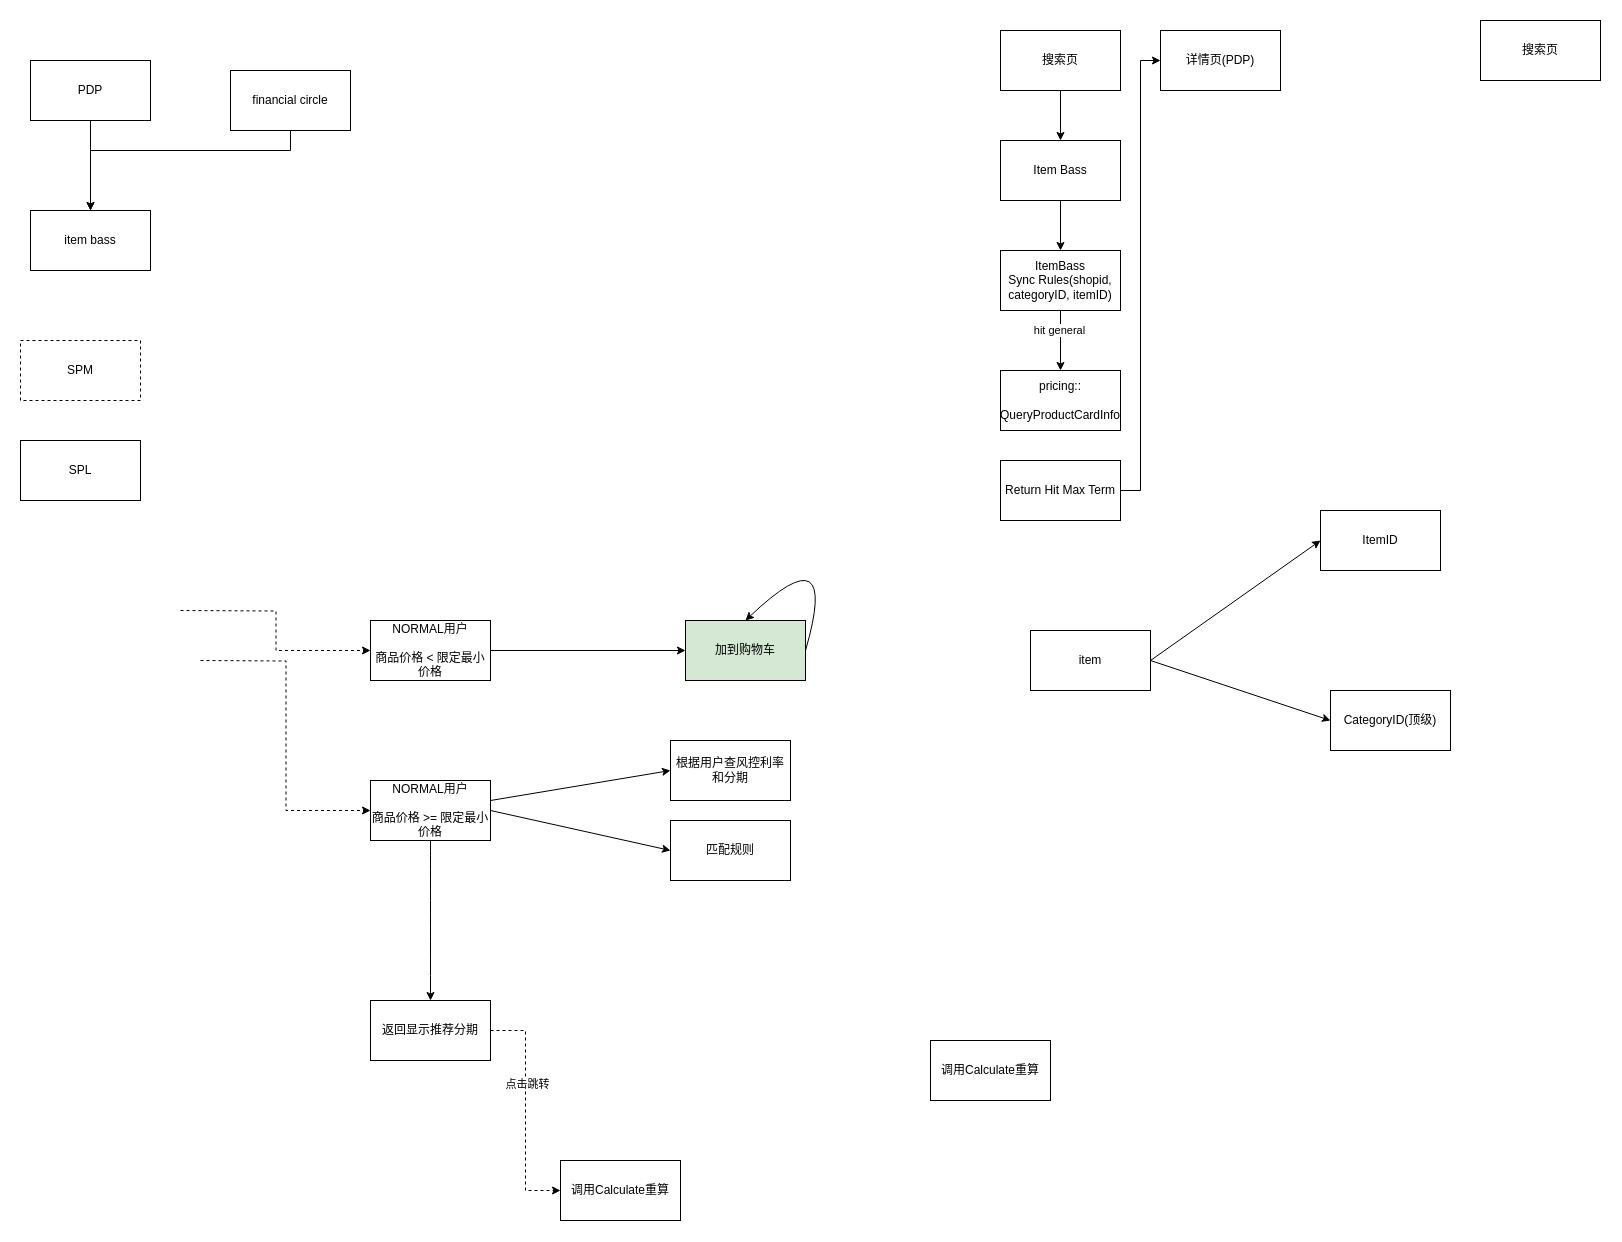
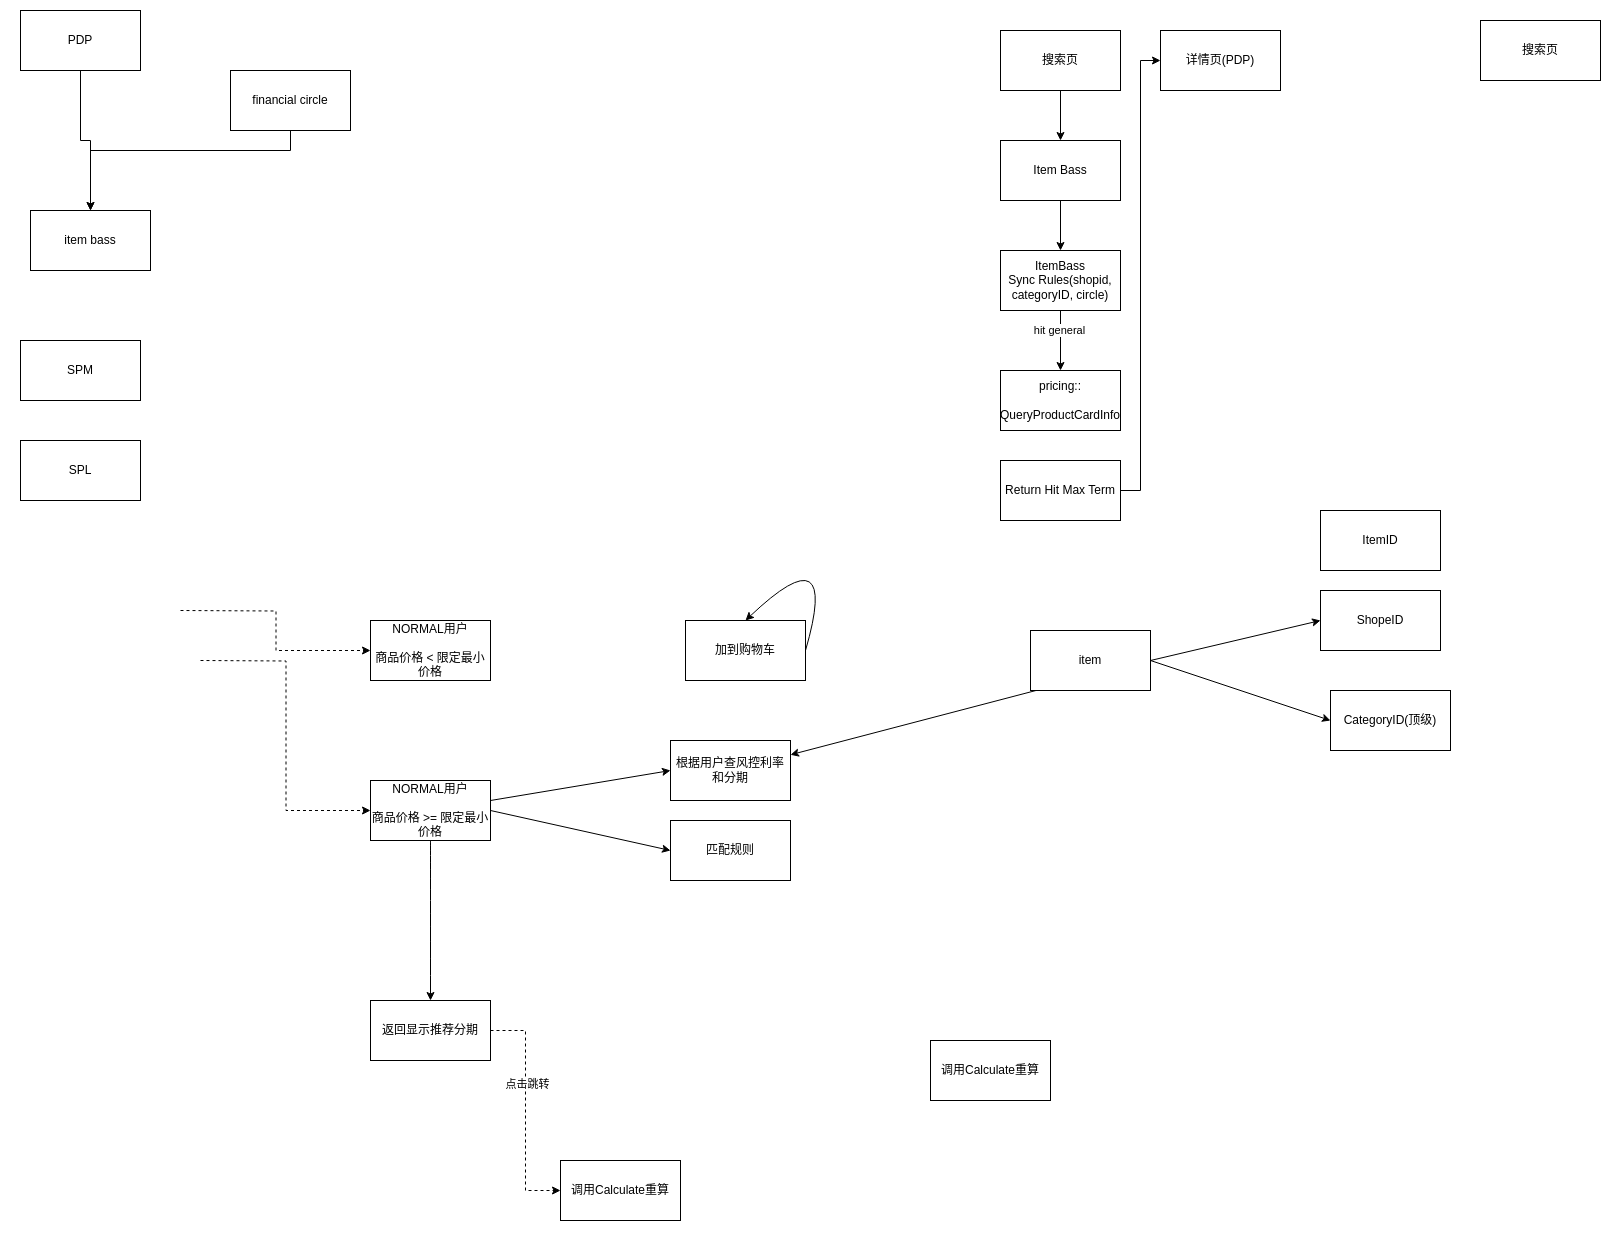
node "PDP": moved (91, 91) -> (81, 41)
node "ItemBass Sync Rules(shopid, categoryID, itemID)": label "ItemBass Sync Rules(shopid, categoryID, itemID)" -> "ItemBass Sync Rules(shopid, categoryID, circle)"
node "SPM": style dashed -> solid
edge "item" -> "ItemID": now "item" -> "根据用户查风控利率和分期"
node "ShopeID": added
edge "item" -> "ShopeID": added
edge "NORMAL用户 商品价格 < 限定最小价格" -> "加到购物车": removed
node "加到购物车": fillcolor #d5e8d4 -> #ffffff
